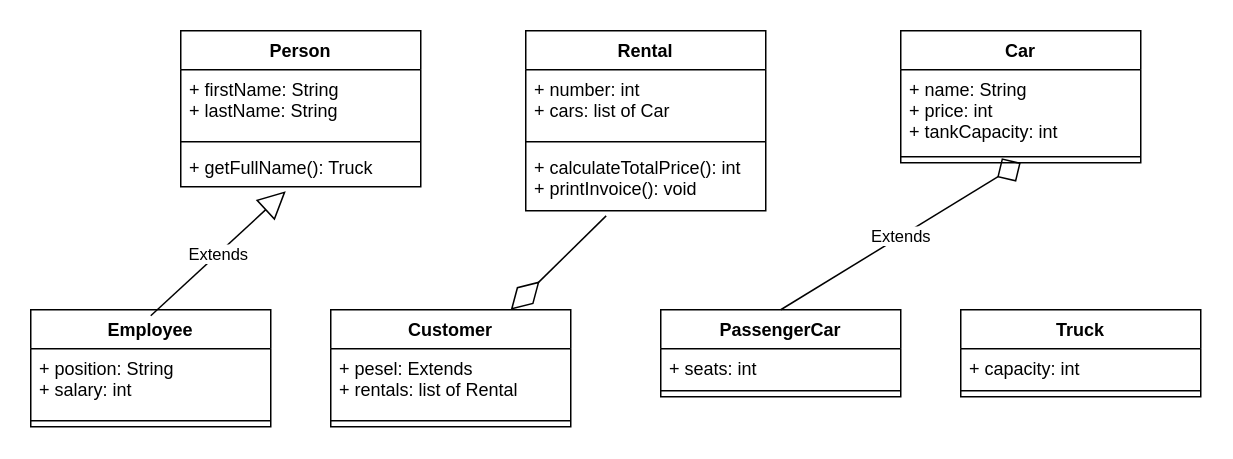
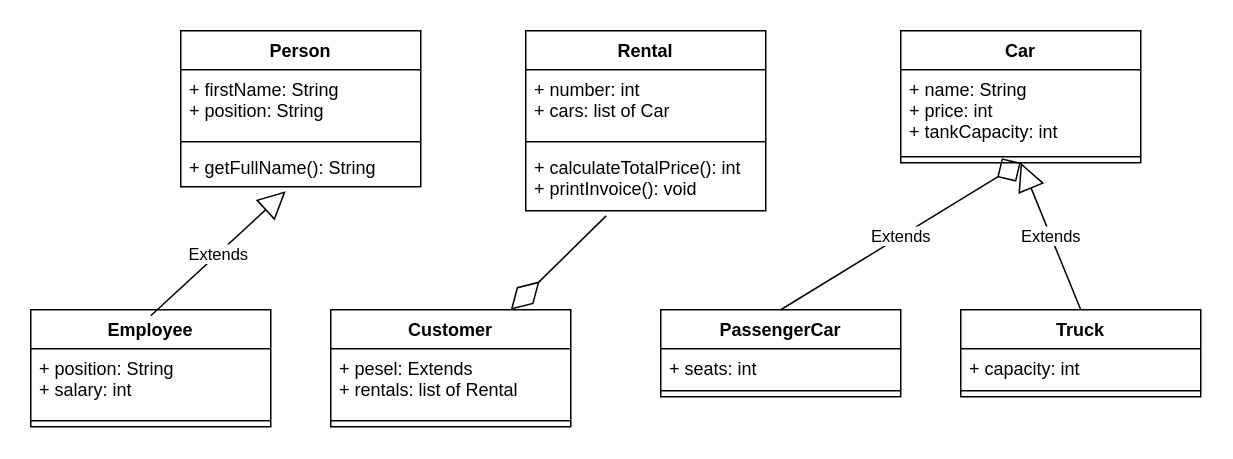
node "+ firstName: String + lastName: String": label "+ firstName: String + lastName: String" -> "+ firstName: String + position: String"
node "+ getFullName(): Truck": label "+ getFullName(): Truck" -> "+ getFullName(): String"
edge "Truck" -> "Car": added, label "Extends"
